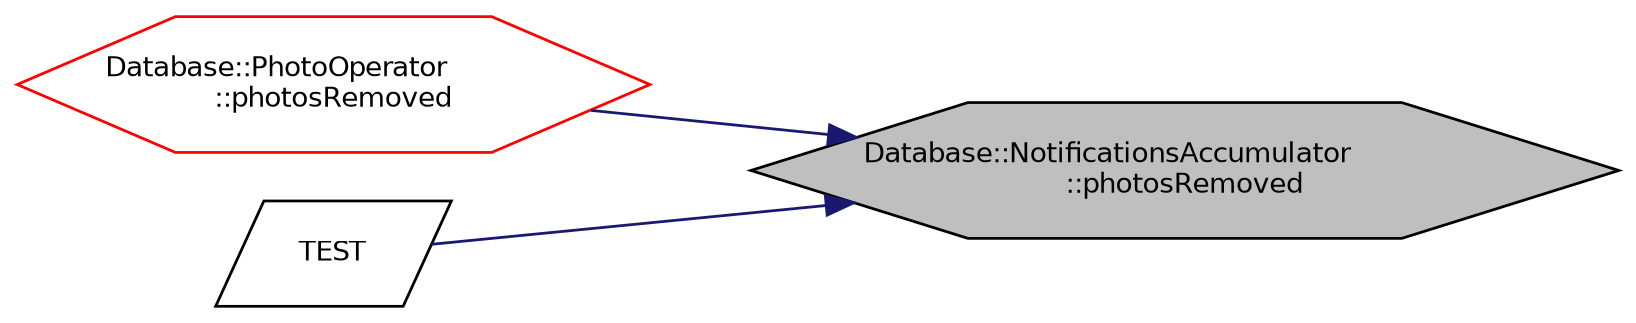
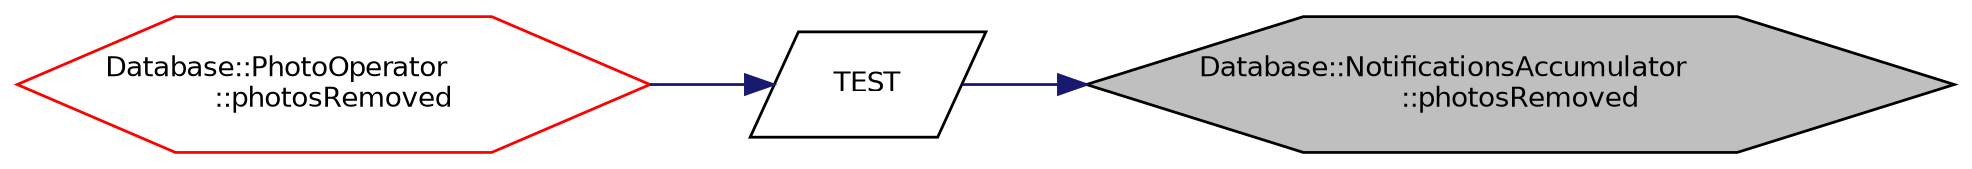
edge "Database::PhotoOperator ::photosRemoved" -> "Database::NotificationsAccumulator ::photosRemoved": now "Database::PhotoOperator ::photosRemoved" -> "TEST"
